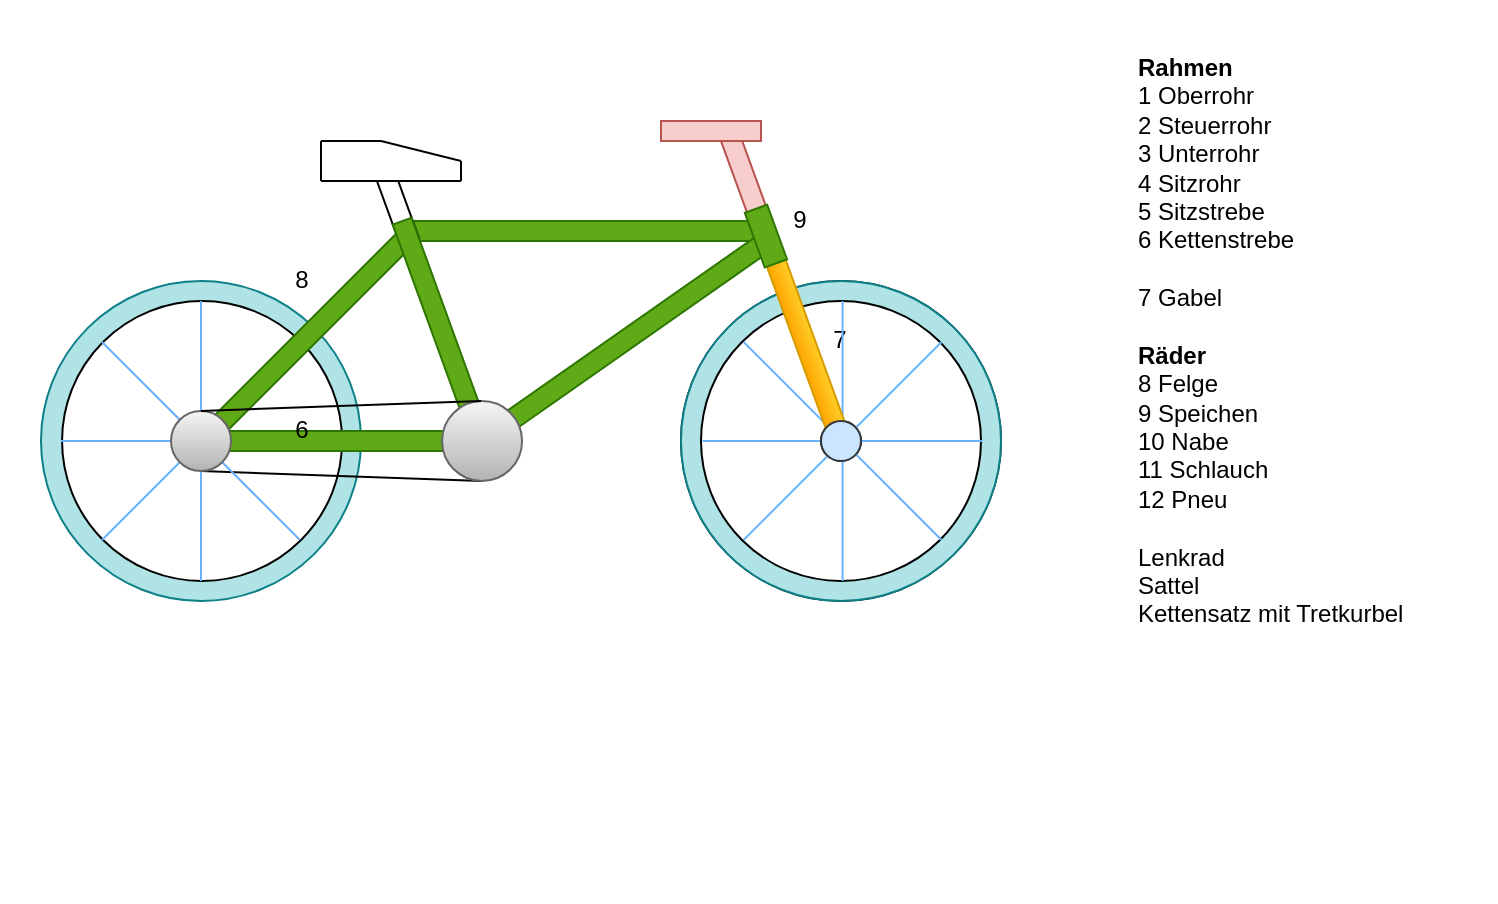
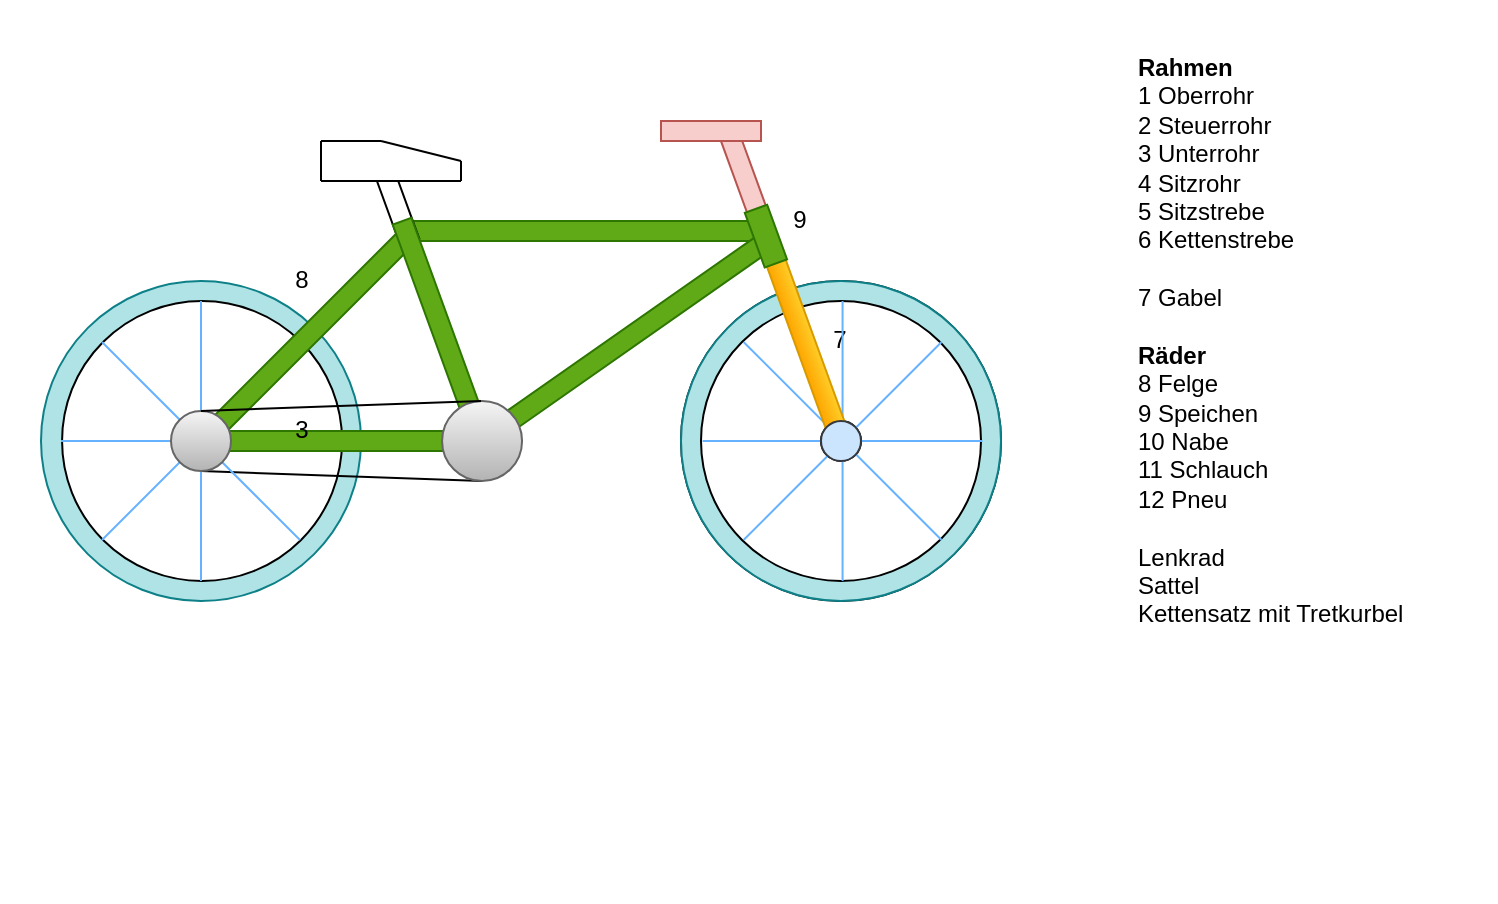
node "6": label "6" -> "3"
